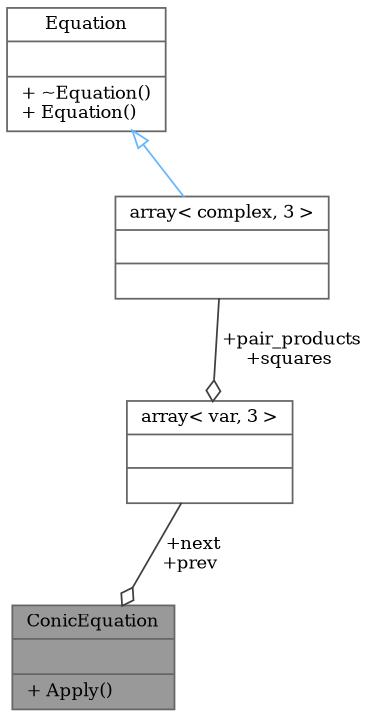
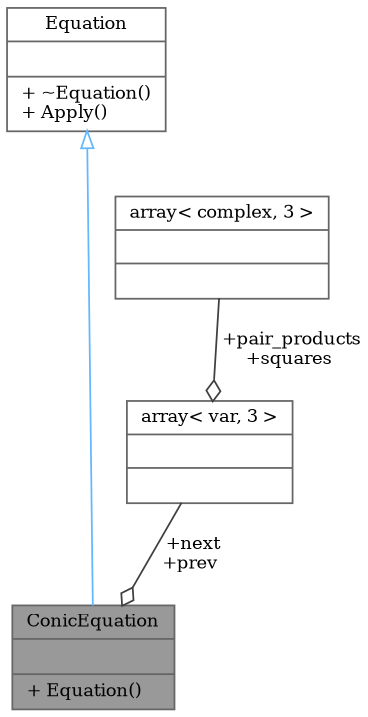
node "Equation": text "+ Equation()" -> "+ Apply()"
edge "array< complex, 3 >" -> "Equation": now "ConicEquation" -> "Equation"
node "ConicEquation": text "+ Apply()" -> "+ Equation()"
